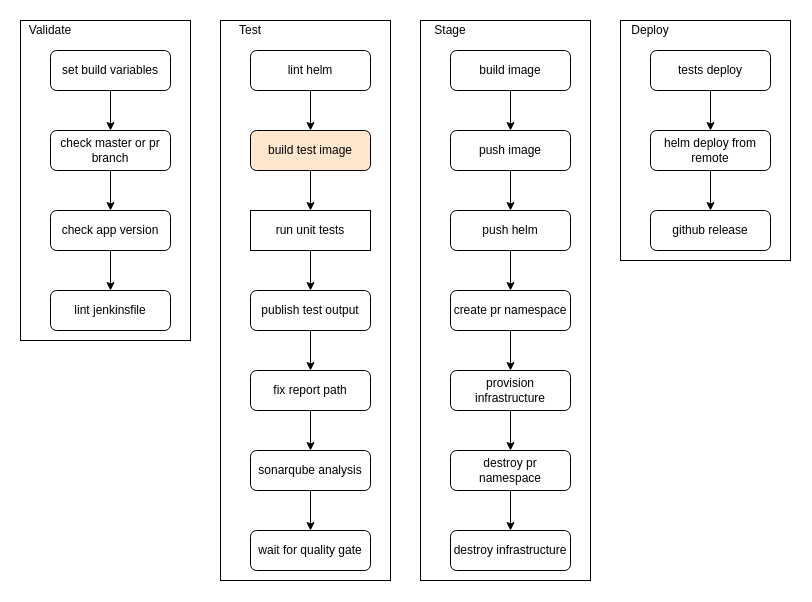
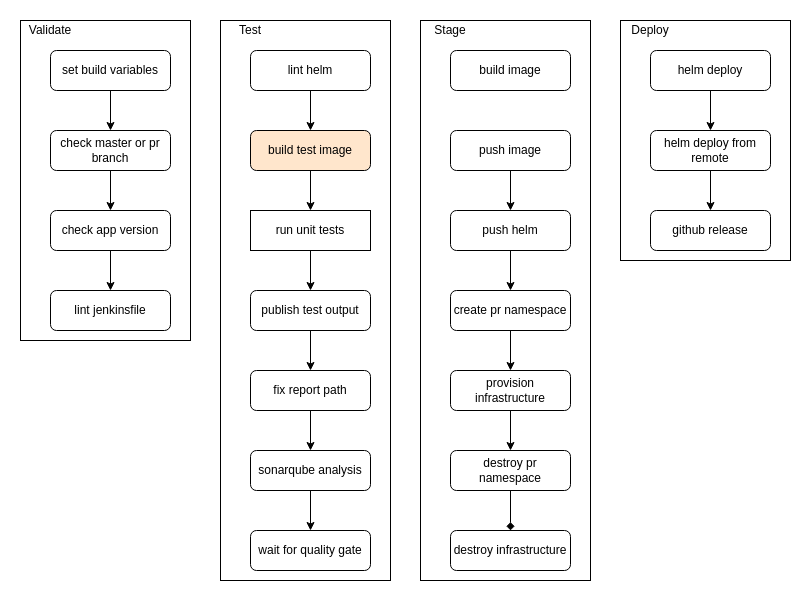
node "tests deploy": label "tests deploy" -> "helm deploy"
edge "build image" -> "push image": removed
edge "destroy pr namespace" -> "destroy infrastructure": arrowhead classic -> diamond
